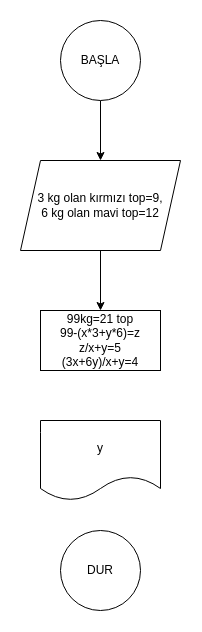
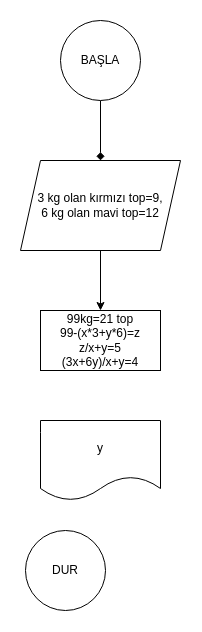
edge "BAŞLA" -> "3 kg olan kırmızı top=9, 6 kg olan mavi top=12": arrowhead classic -> diamond
node "DUR": moved (101, 571) -> (66, 571)
